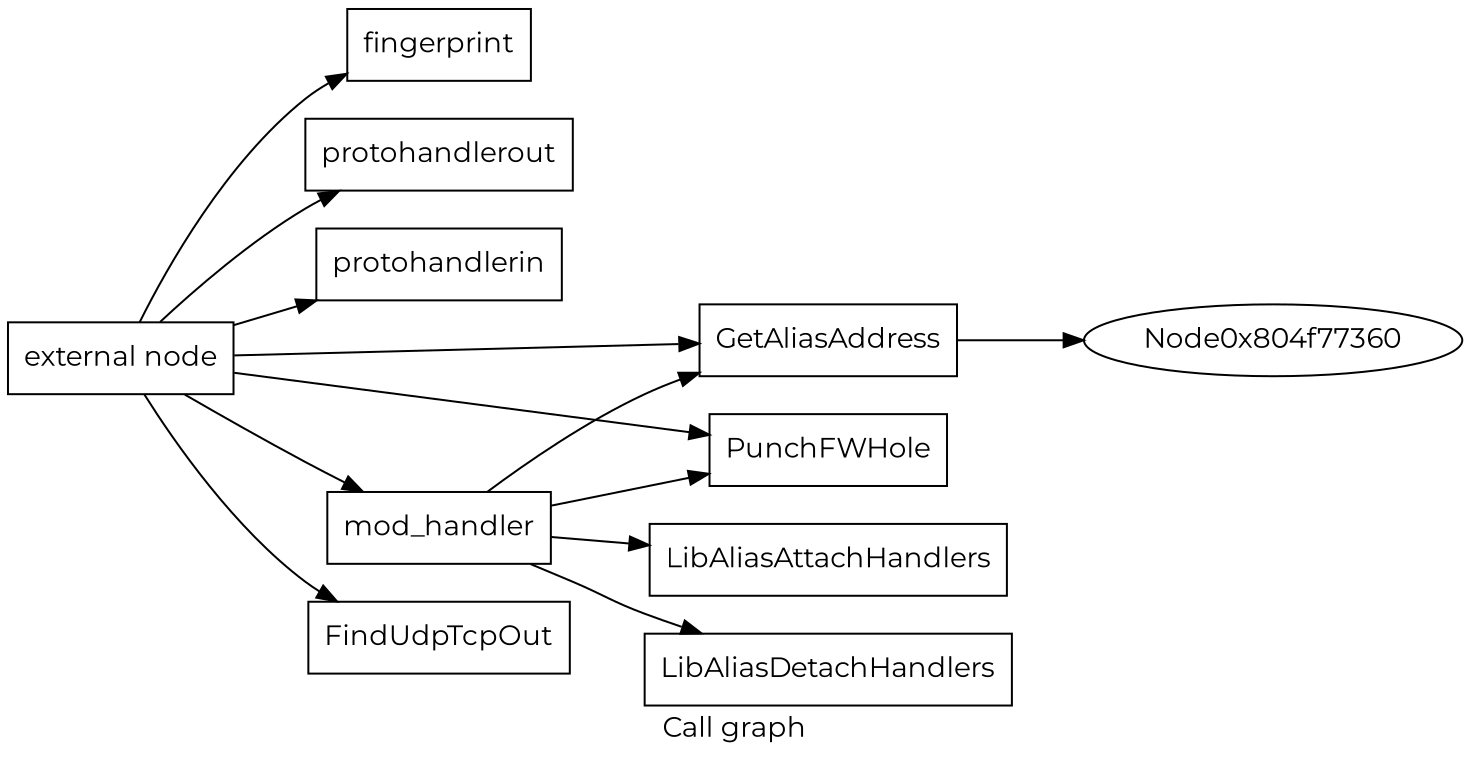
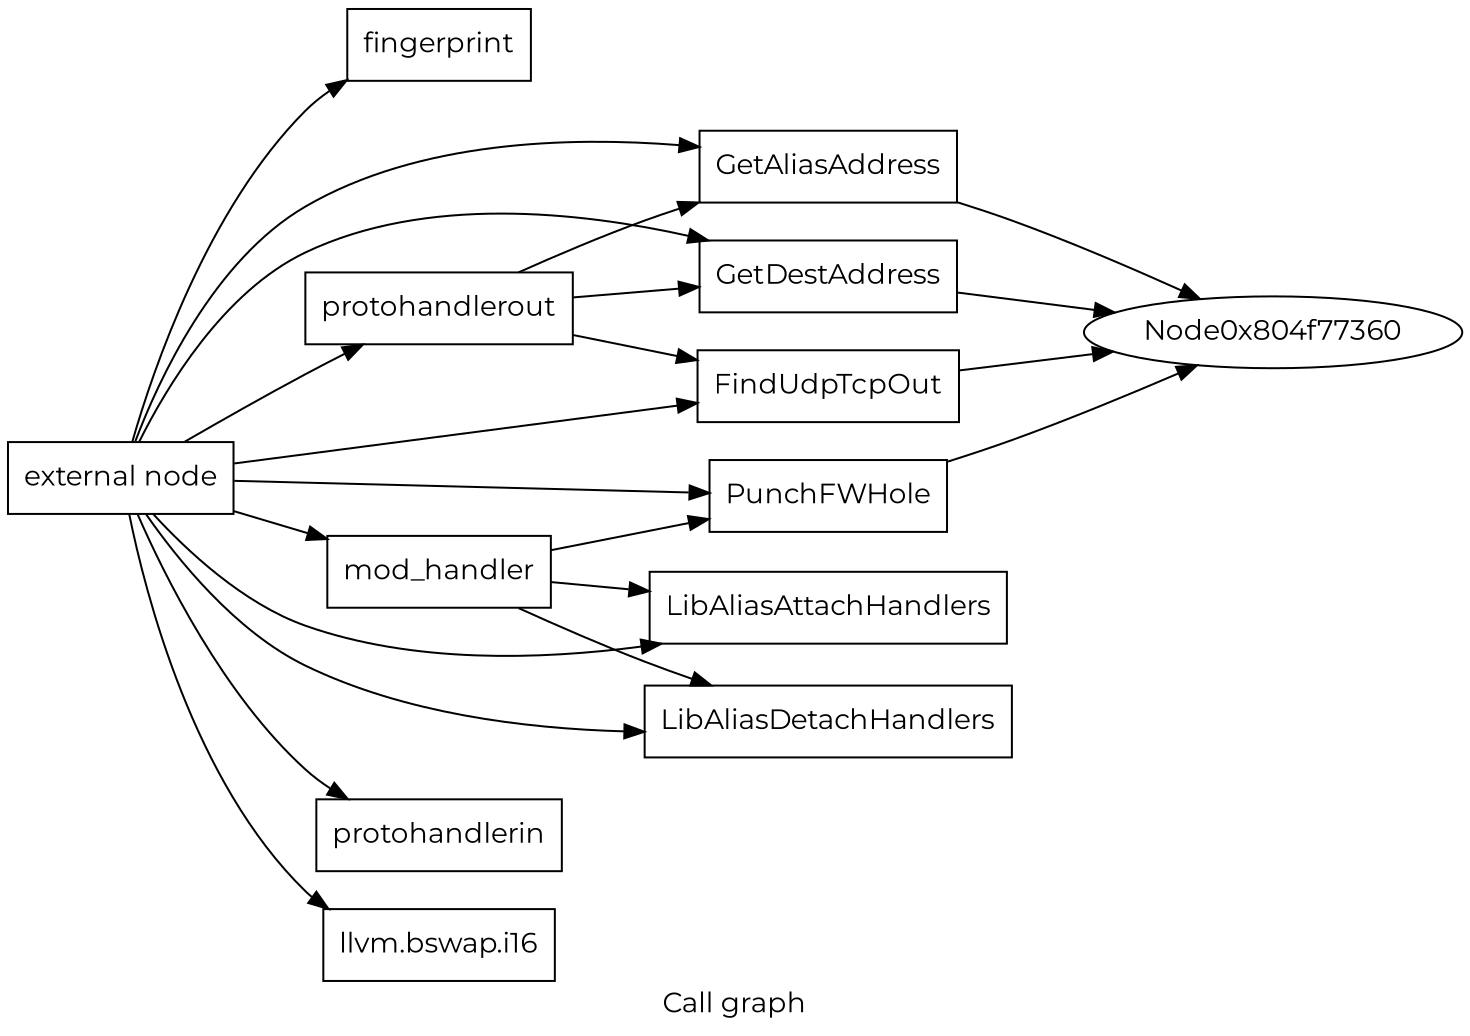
node "GetDestAddress": added
edge "protohandlerout" -> "FindUdpTcpOut": added
edge "FindUdpTcpOut" -> "Node0x804f77360": added
edge "PunchFWHole" -> "Node0x804f77360": added
edge "mod_handler" -> "GetAliasAddress": now "protohandlerout" -> "GetAliasAddress"
edge "external node" -> "LibAliasAttachHandlers": added
edge "external node" -> "LibAliasDetachHandlers": added
node "llvm.bswap.i16": added
